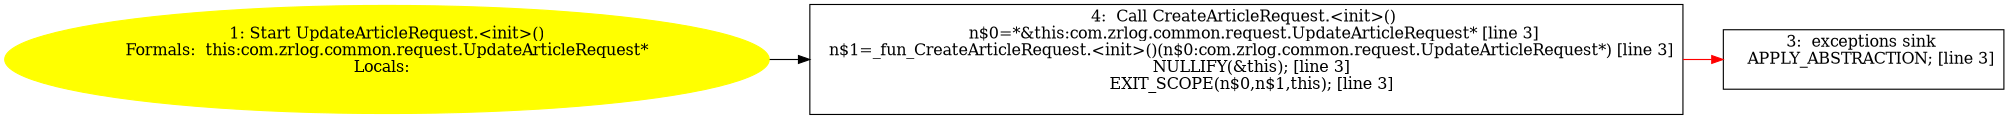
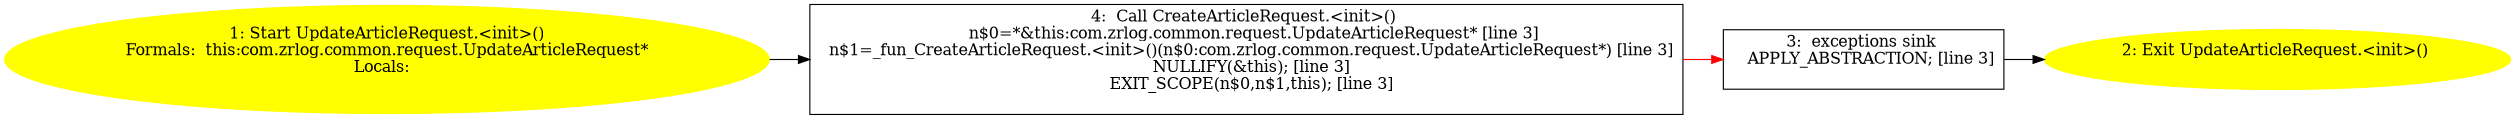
node "2: Exit UpdateArticleRequest.<init>()": added
